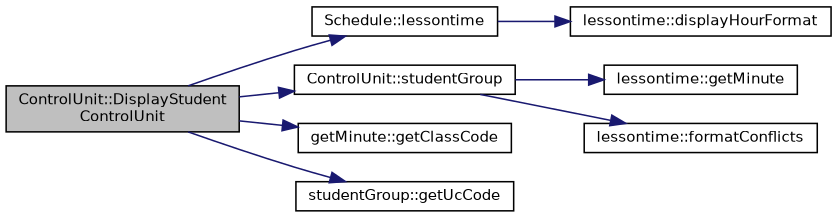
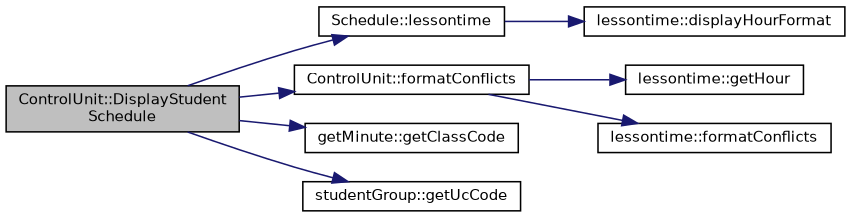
node "ControlUnit::studentGroup": label "ControlUnit::studentGroup" -> "ControlUnit::formatConflicts"
node "lessontime::getMinute": label "lessontime::getMinute" -> "lessontime::getHour"
node "ControlUnit::DisplayStudent ControlUnit": label "ControlUnit::DisplayStudent ControlUnit" -> "ControlUnit::DisplayStudent Schedule"
